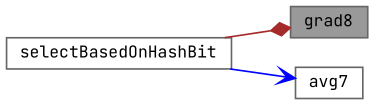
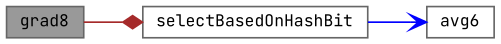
edge "selectBasedOnHashBit" -> "grad8": reversed
node "avg7": label "avg7" -> "avg6"
